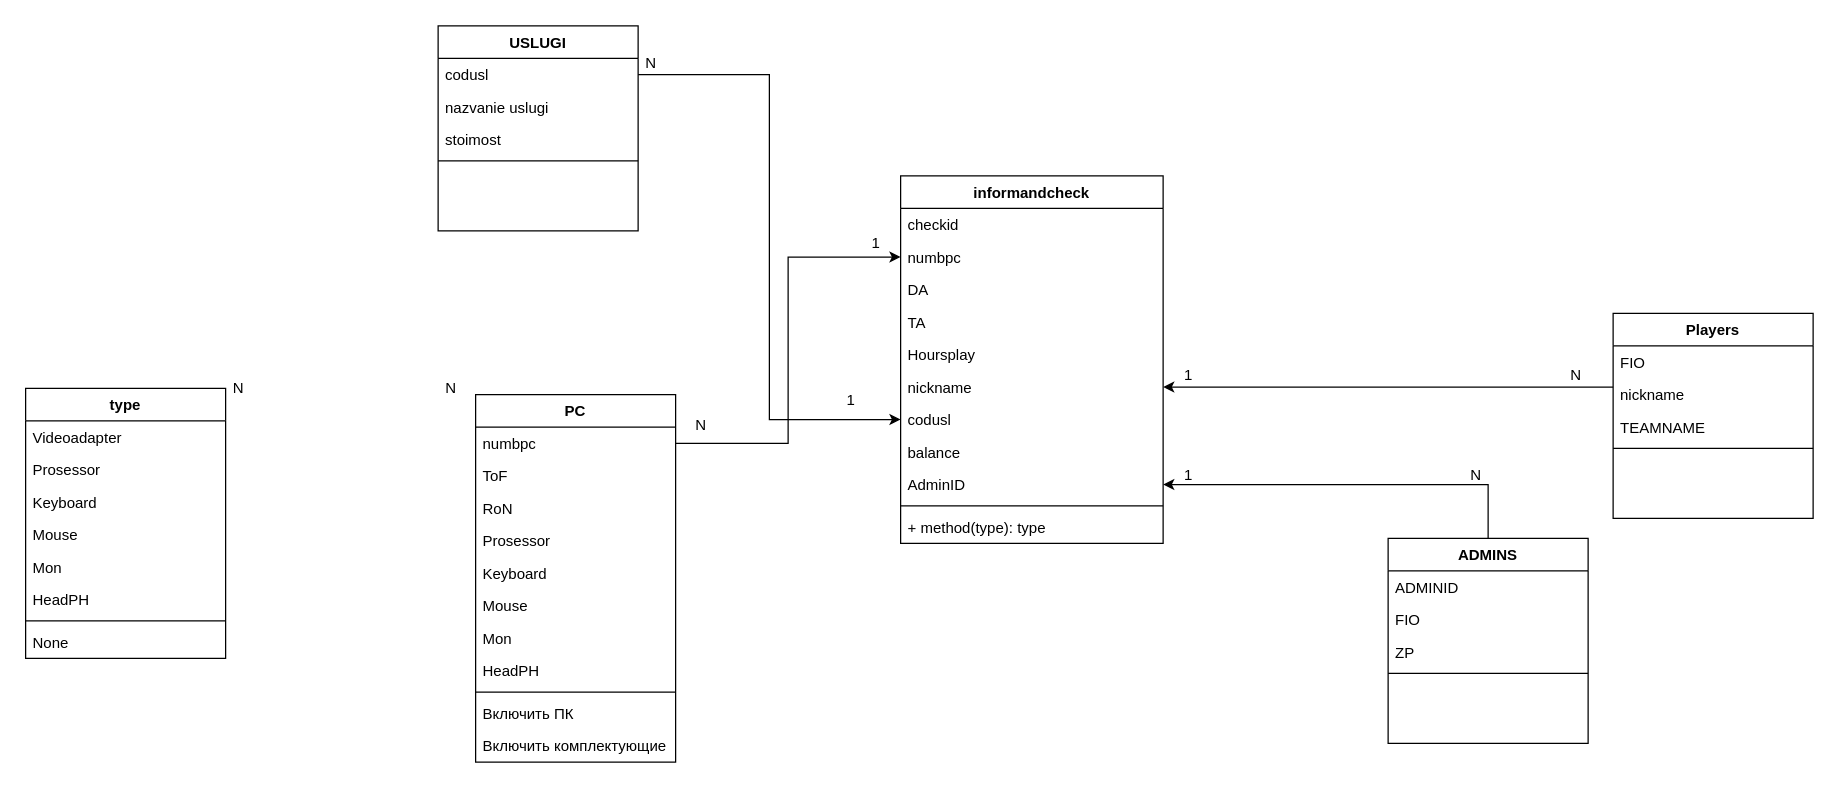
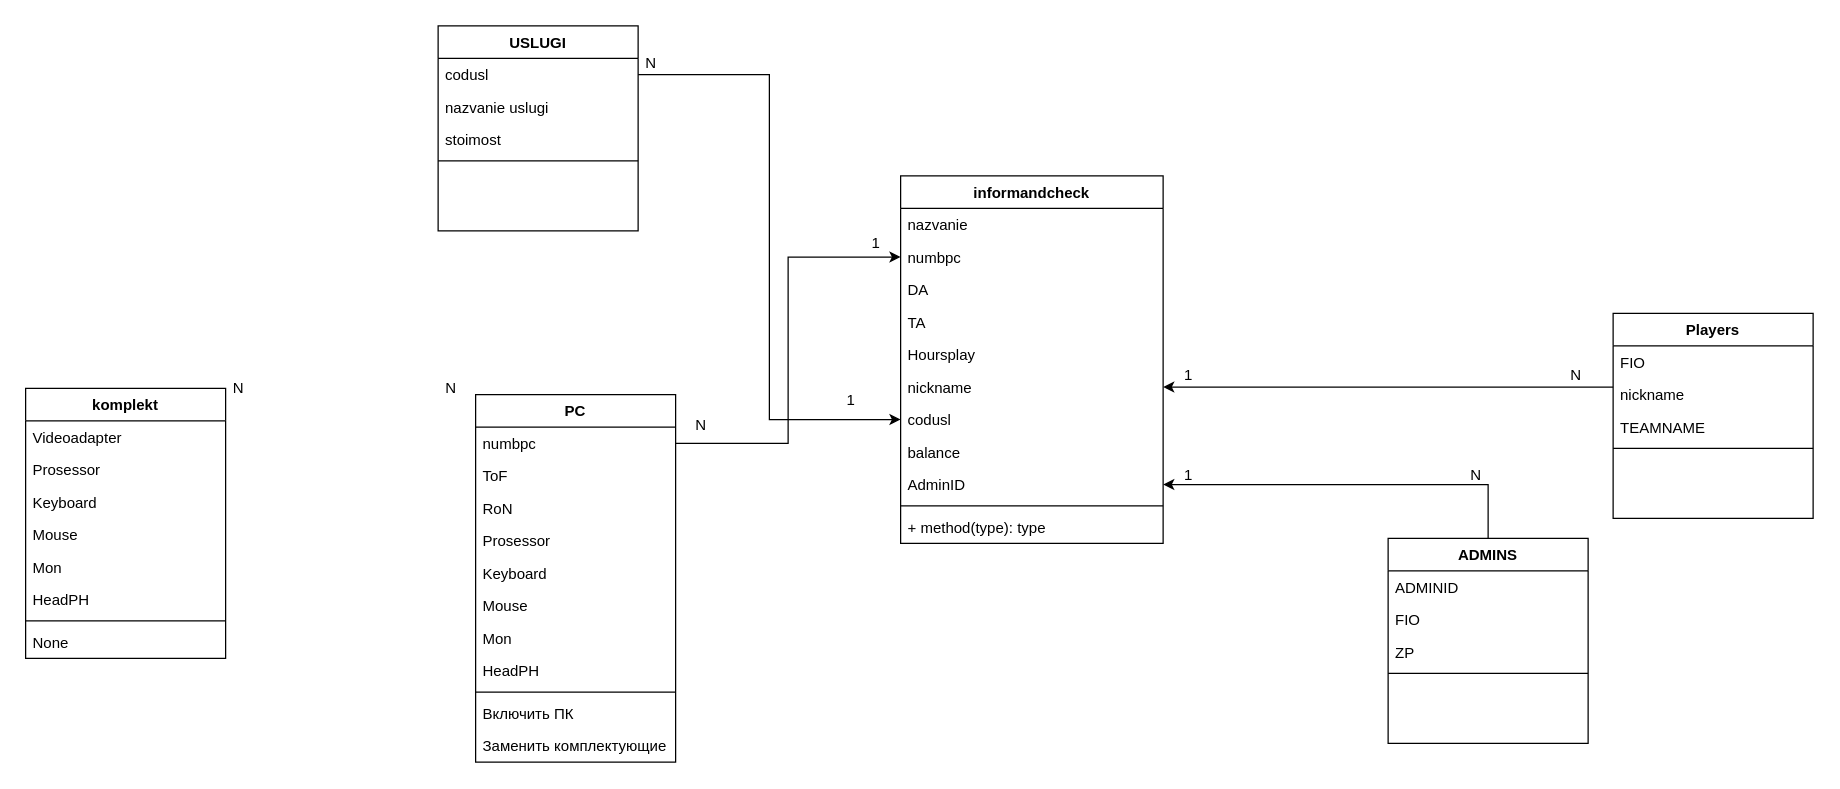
node "checkid": label "checkid" -> "nazvanie"
node "type": label "type" -> "komplekt"
node "Включить комплектующие": label "Включить комплектующие" -> "Заменить комплектующие"
